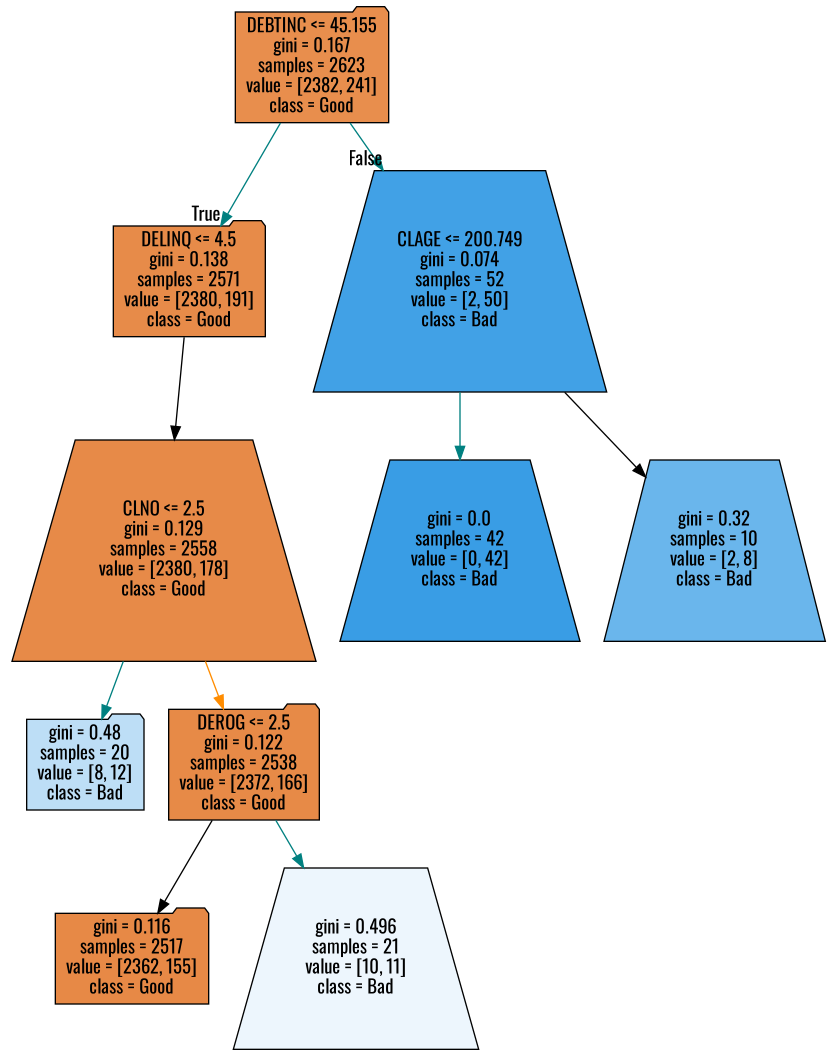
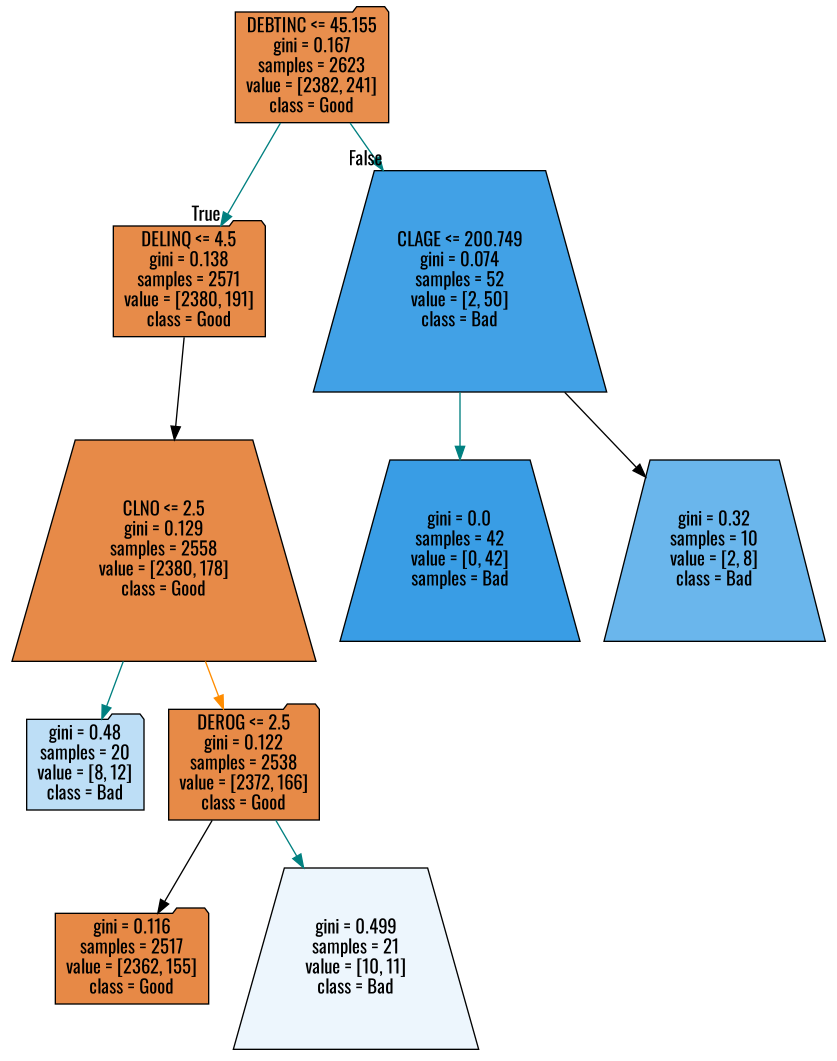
node "gini = 0.0 samples = 42 value = [0, 42] class = Bad": label "gini = 0.0 samples = 42 value = [0, 42] class = Bad" -> "gini = 0.0 samples = 42 value = [0, 42] samples = Bad"
node "gini = 0.496 samples = 21 value = [10, 11] class = Bad": label "gini = 0.496 samples = 21 value = [10, 11] class = Bad" -> "gini = 0.499 samples = 21 value = [10, 11] class = Bad"
